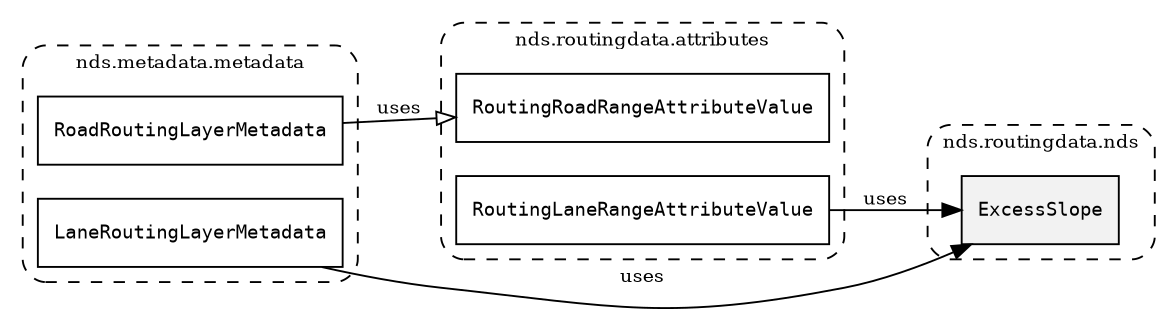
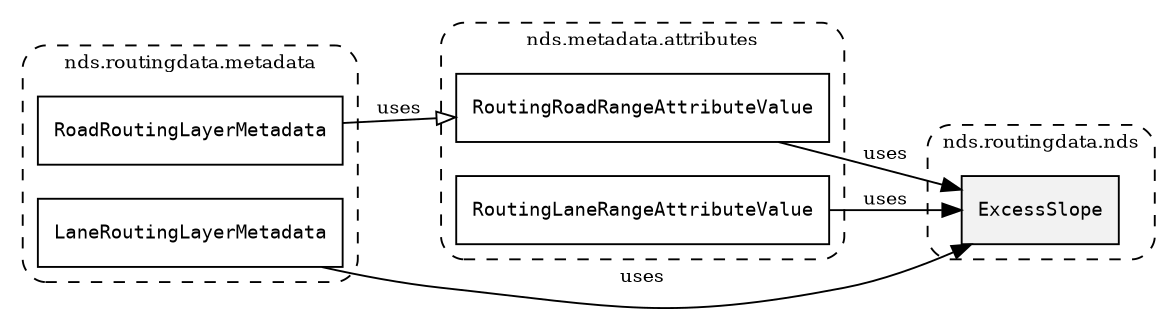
cluster "nds.routingdata.attributes": label "nds.routingdata.attributes" -> "nds.metadata.attributes"
cluster "nds.metadata.metadata": label "nds.metadata.metadata" -> "nds.routingdata.metadata"
edge "RoutingRoadRangeAttributeValue" -> "ExcessSlope": added, label "uses"
